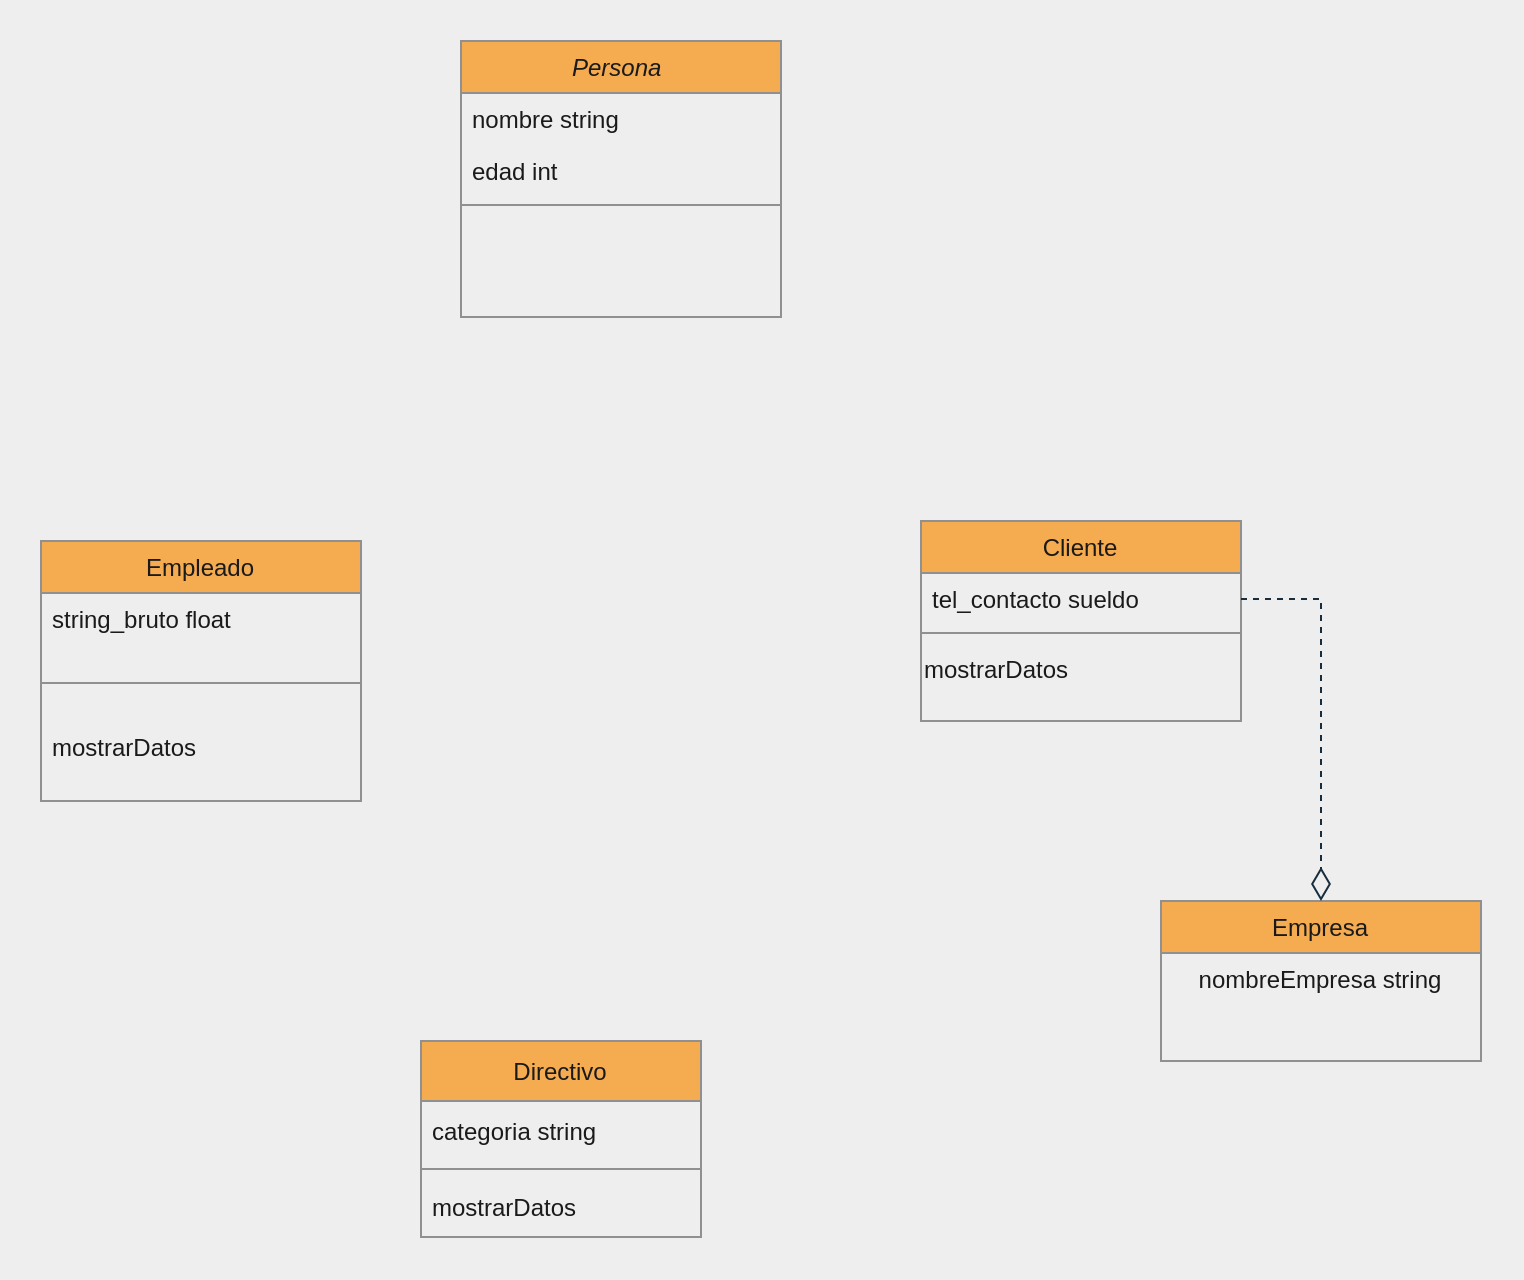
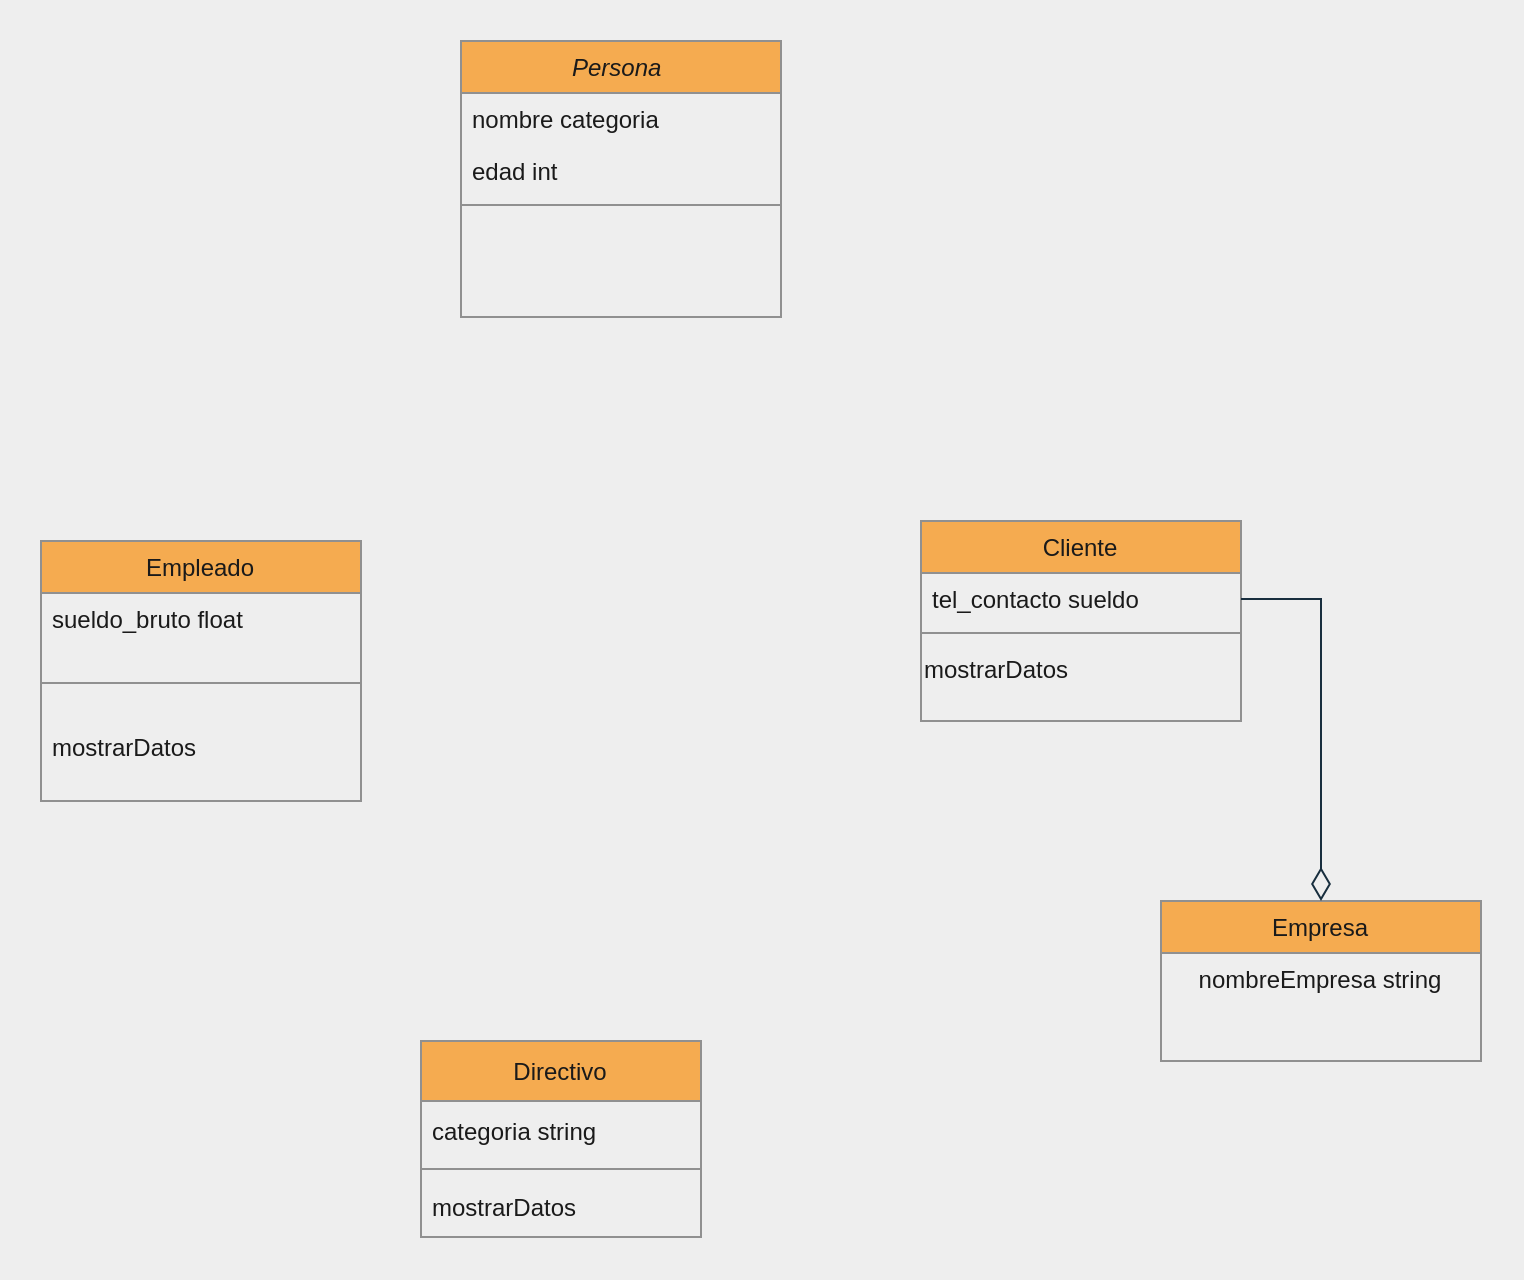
node "nombre string": label "nombre string" -> "nombre categoria"
node "string_bruto float": label "string_bruto float" -> "sueldo_bruto float"
edge "tel_contacto sueldo" -> "Empresa": style dashed -> solid
